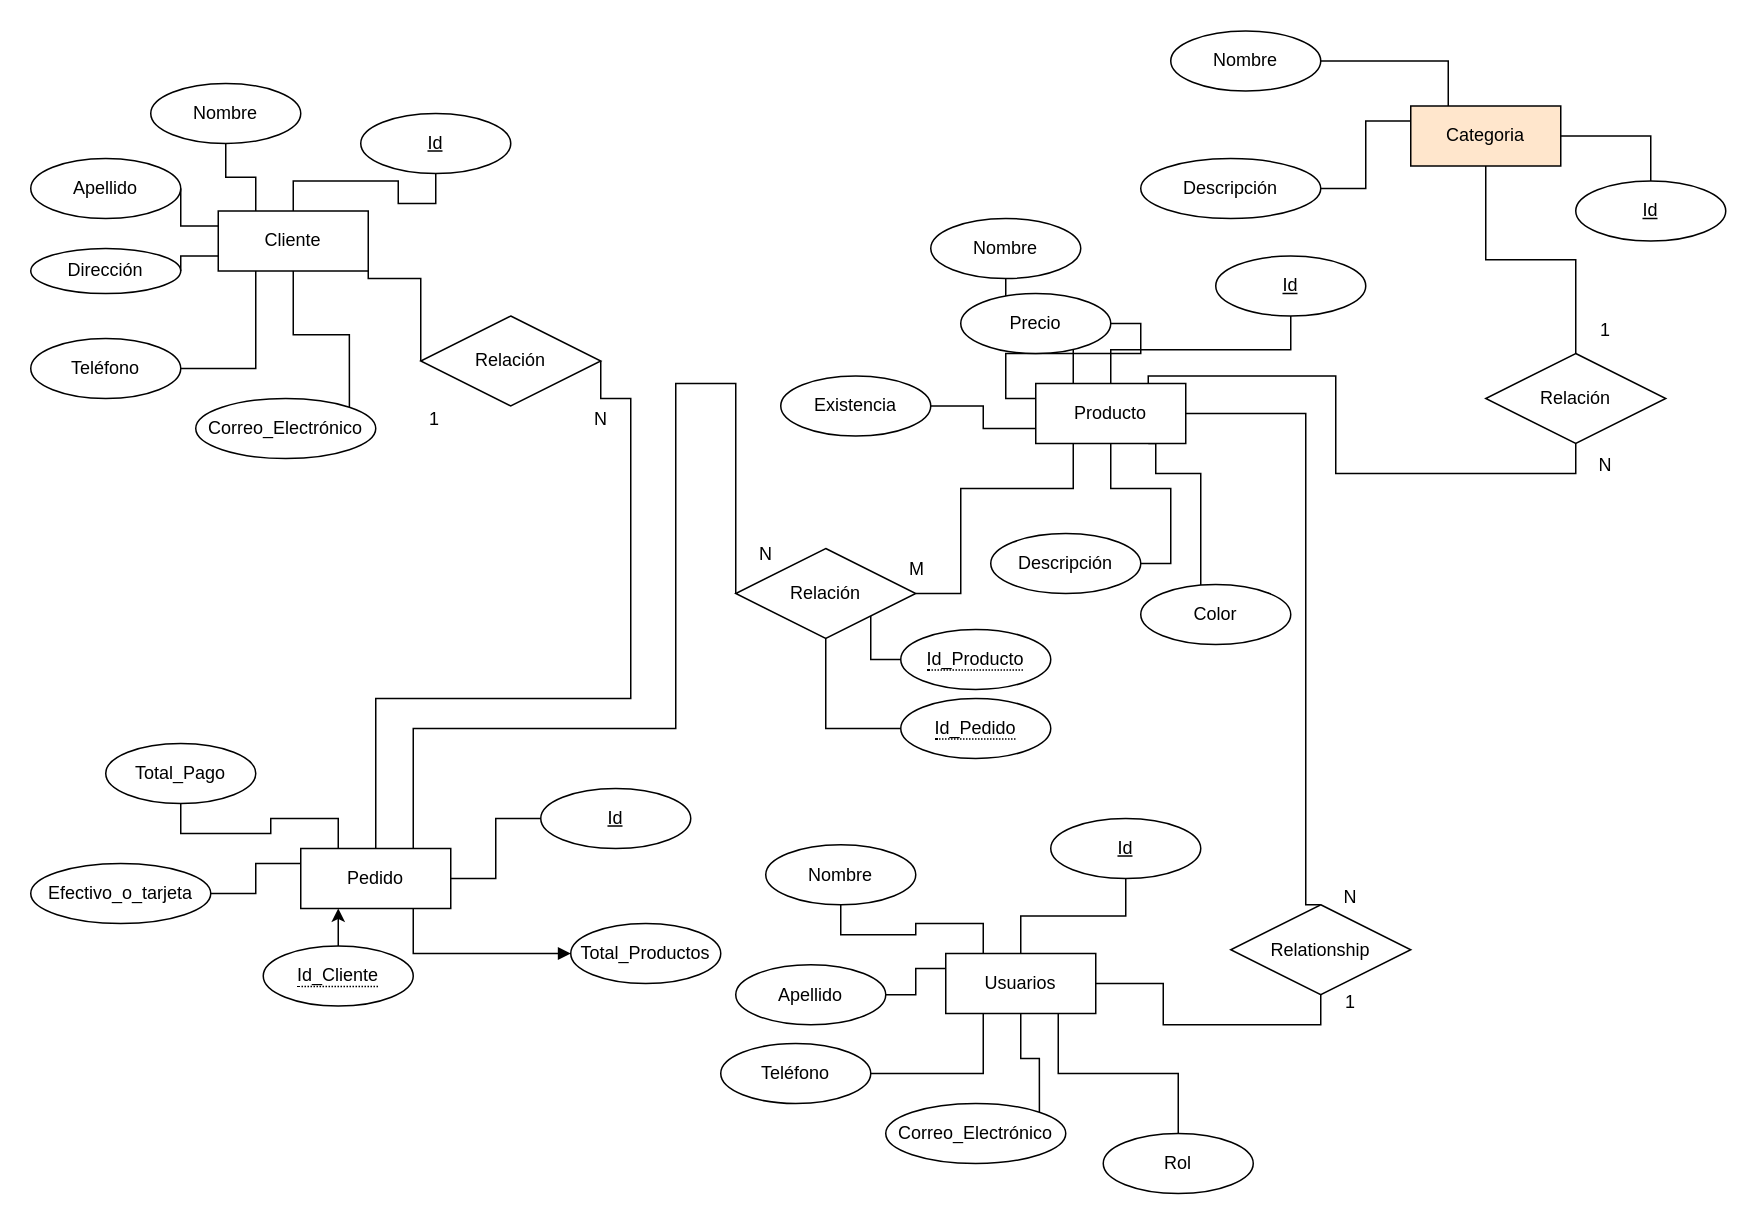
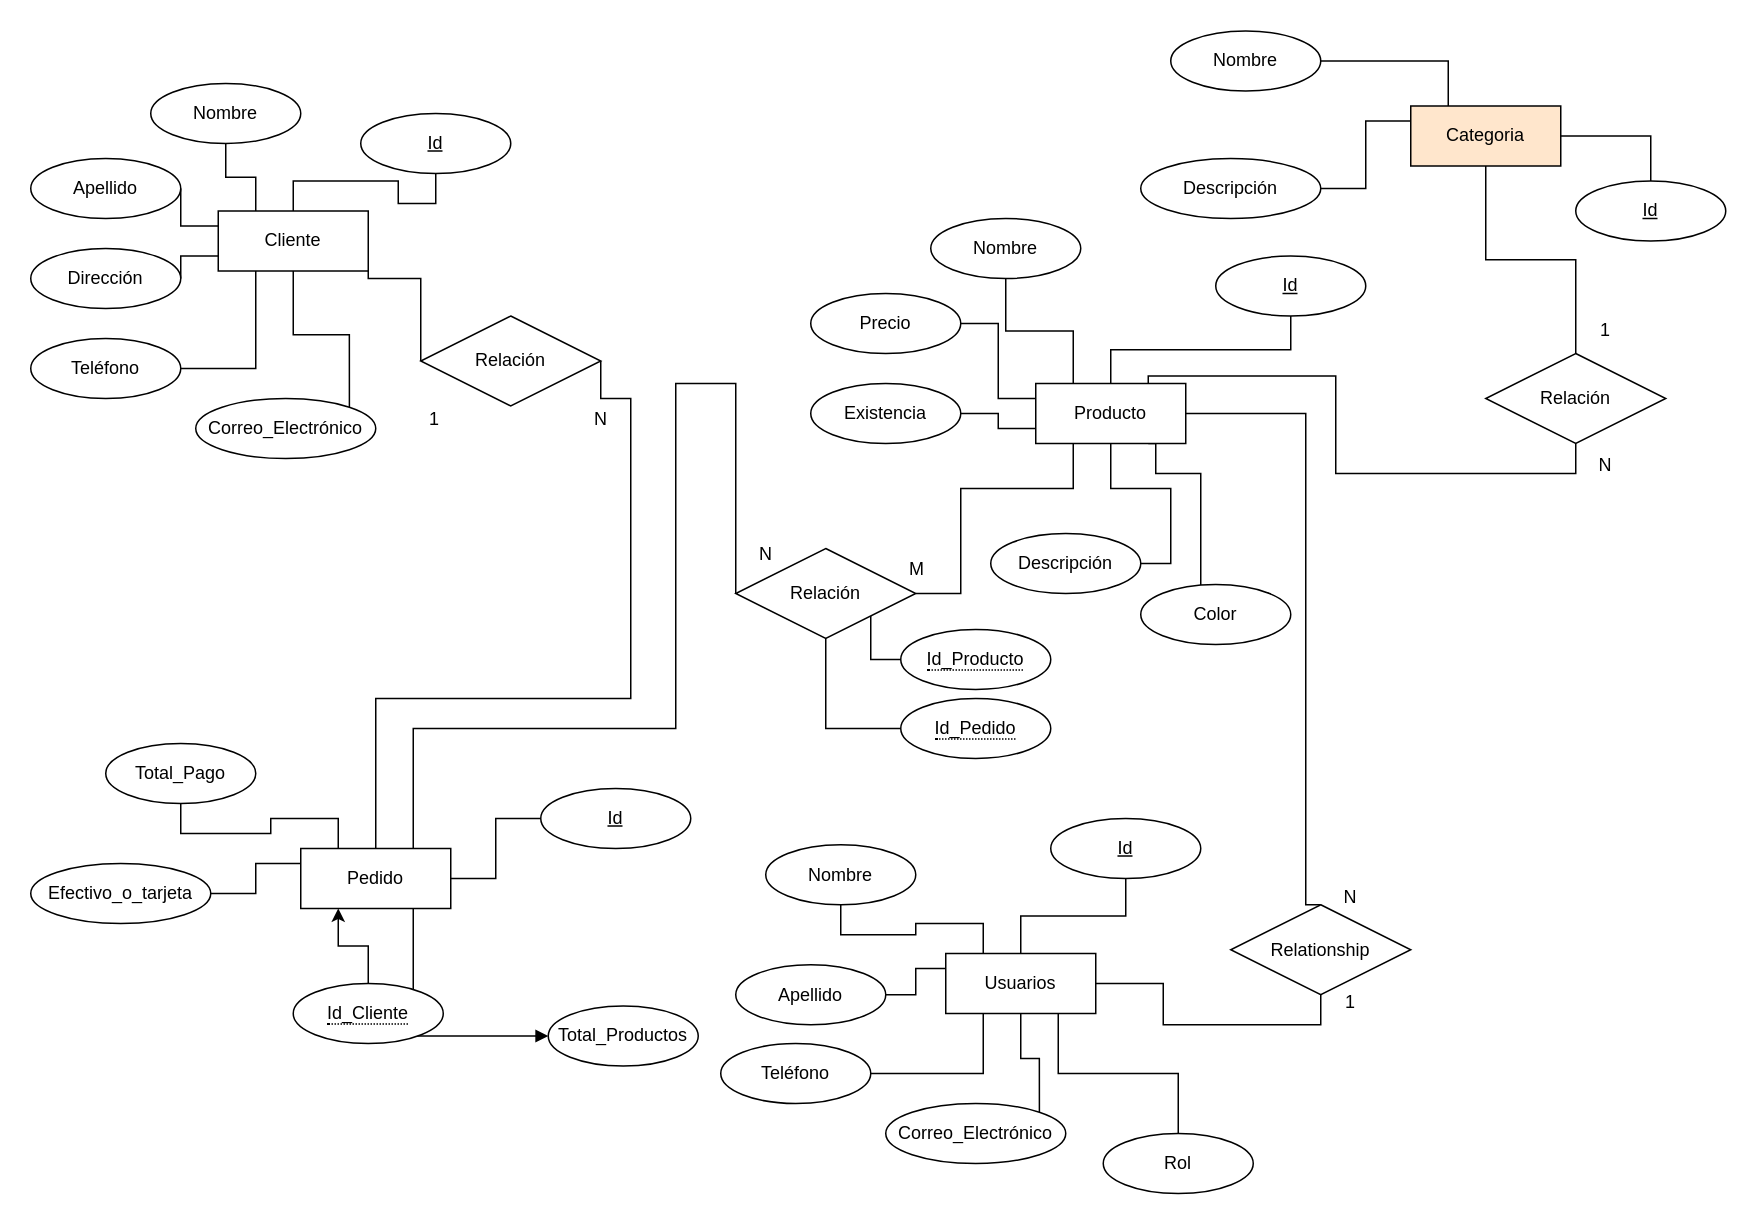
node "Dirección": size 150x45 -> 150x60
node "Precio": moved (1036, 323) -> (886, 323)
node "Existencia": moved (856, 406) -> (886, 413)
node "Total_Productos": moved (646, 953) -> (623, 1036)
node "Id_Cliente": moved (338, 976) -> (368, 1013)
